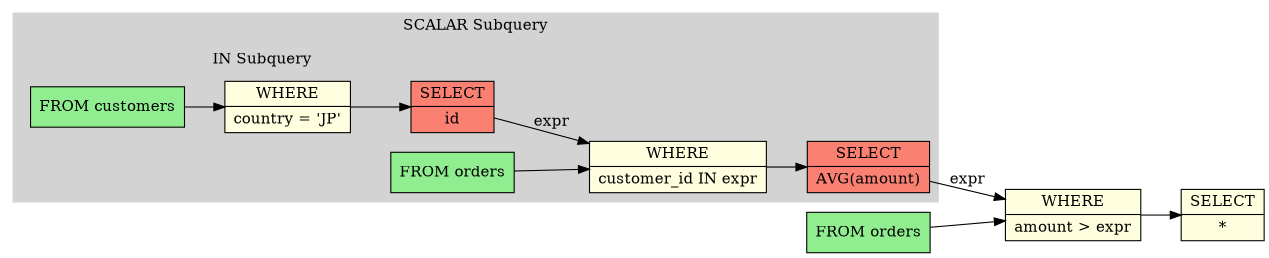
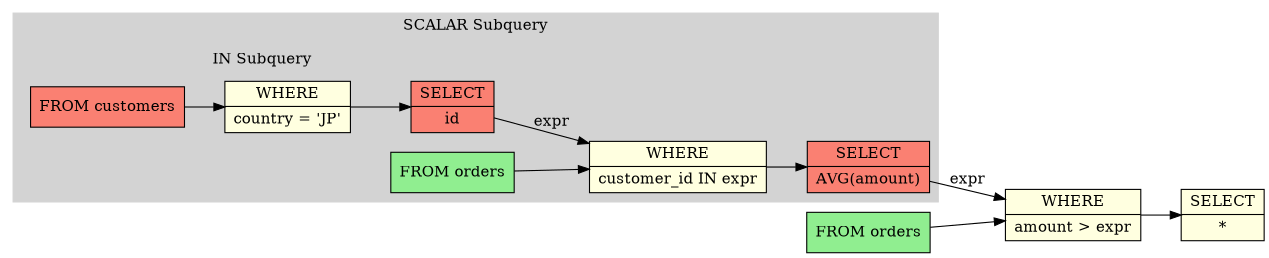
node "FROM customers": fillcolor lightgreen -> salmon
